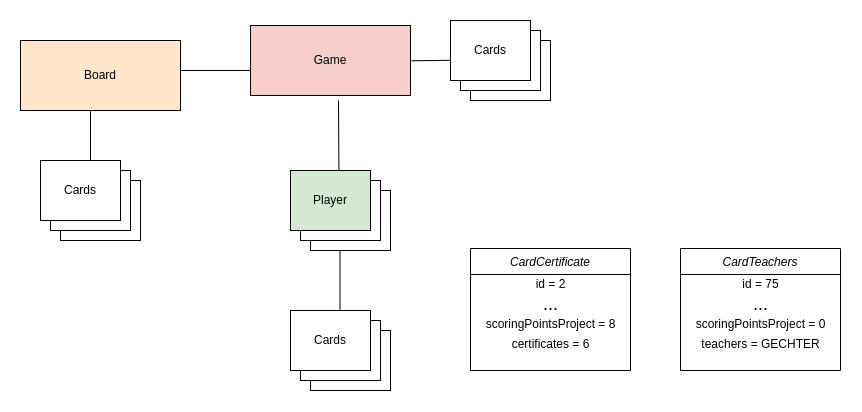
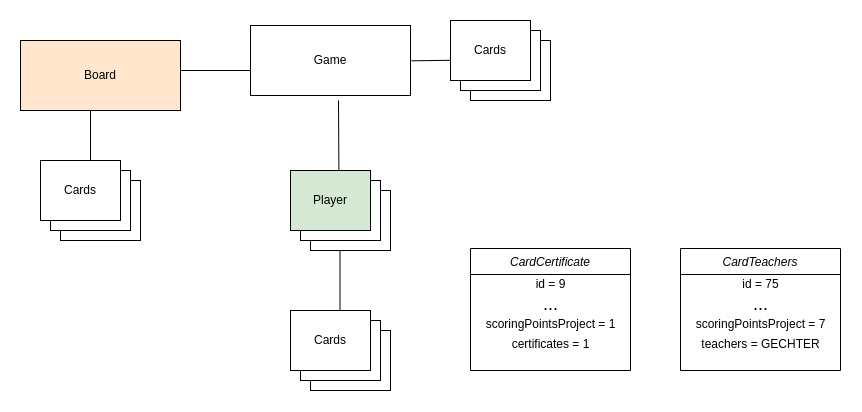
node "Game": fillcolor #f8cecc -> #ffffff
node "id = 2": label "id = 2" -> "id = 9"
node "scoringPointsProject = 8": label "scoringPointsProject = 8" -> "scoringPointsProject = 1"
node "scoringPointsProject = 0": label "scoringPointsProject = 0" -> "scoringPointsProject = 7"
node "certificates = 6": label "certificates = 6" -> "certificates = 1"
